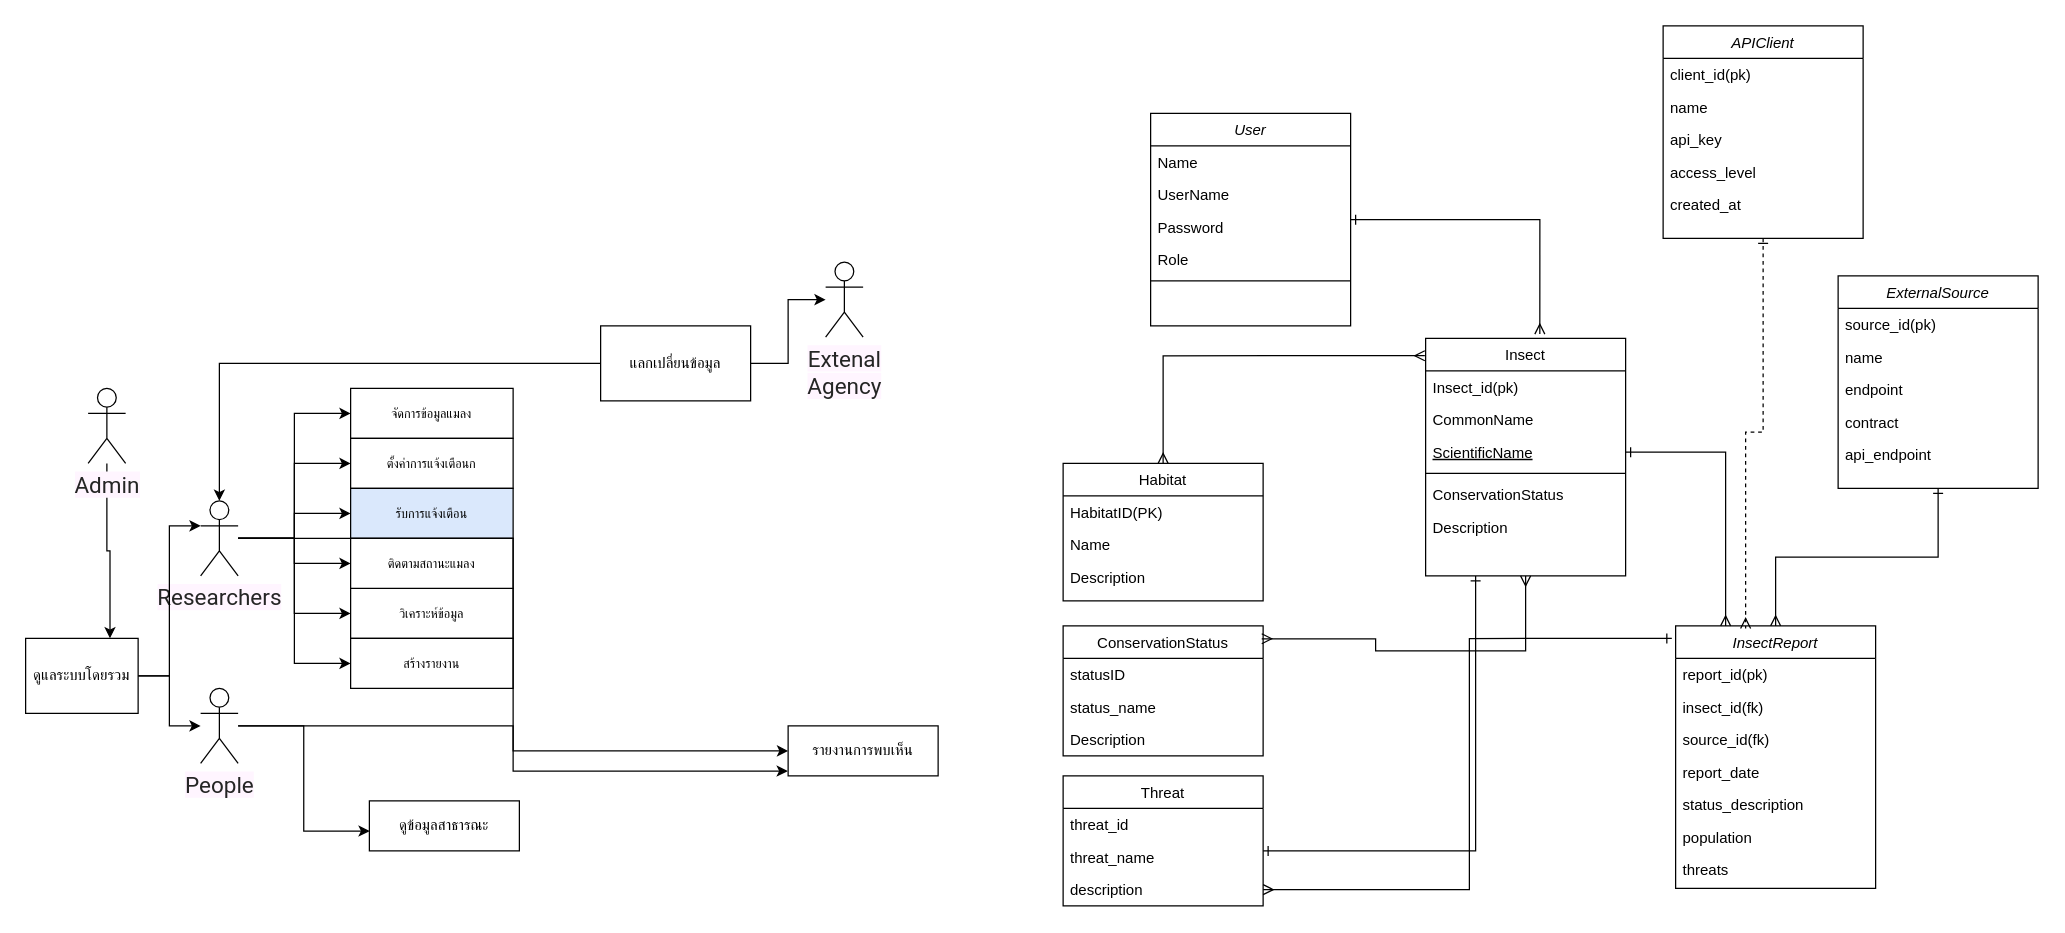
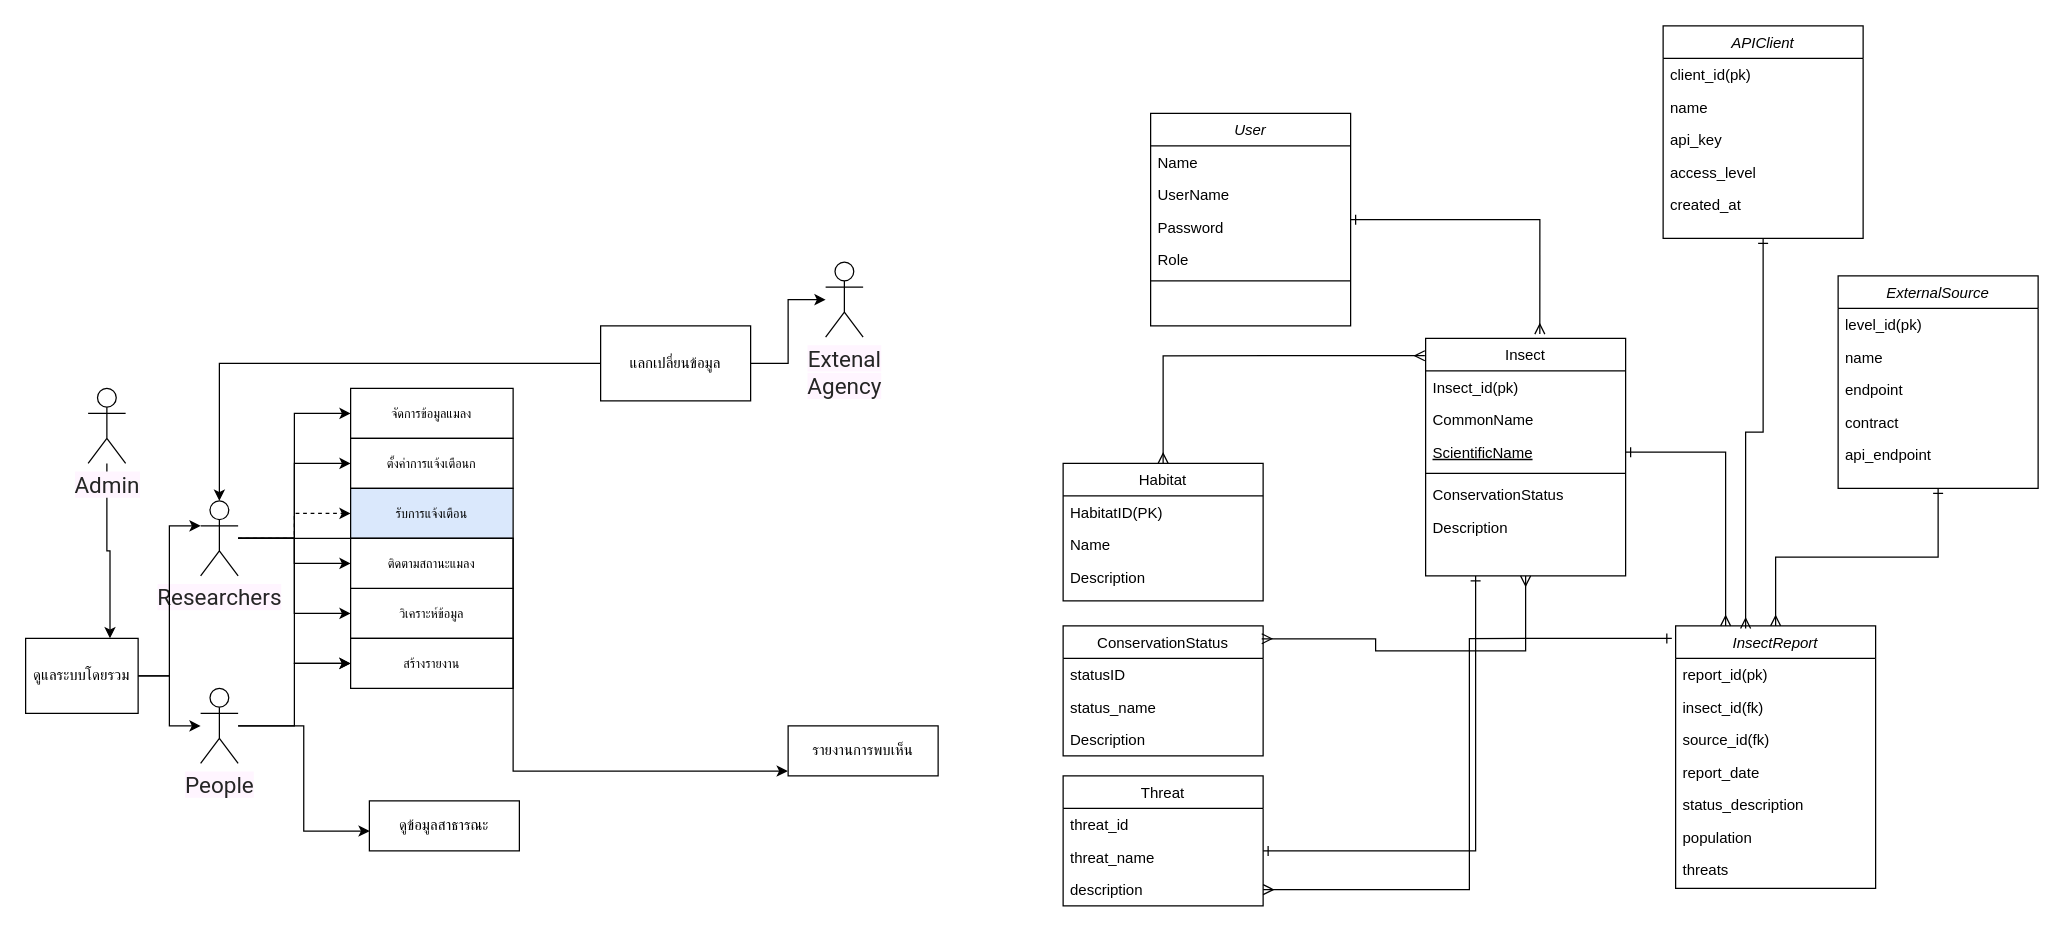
node "source_id(pk)": label "source_id(pk)" -> "level_id(pk)"
edge "APIClient" -- "InsectReport": style dashed -> solid
edge "Researchers" -> "รับการแจ้งเตือน": style solid -> dashed
edge "People" -> "รายงานการพบเห็น": now "People" -> "สร้างรายงาน"
